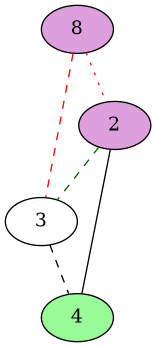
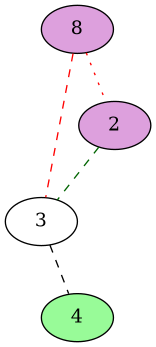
edge "2" -- "4": removed
